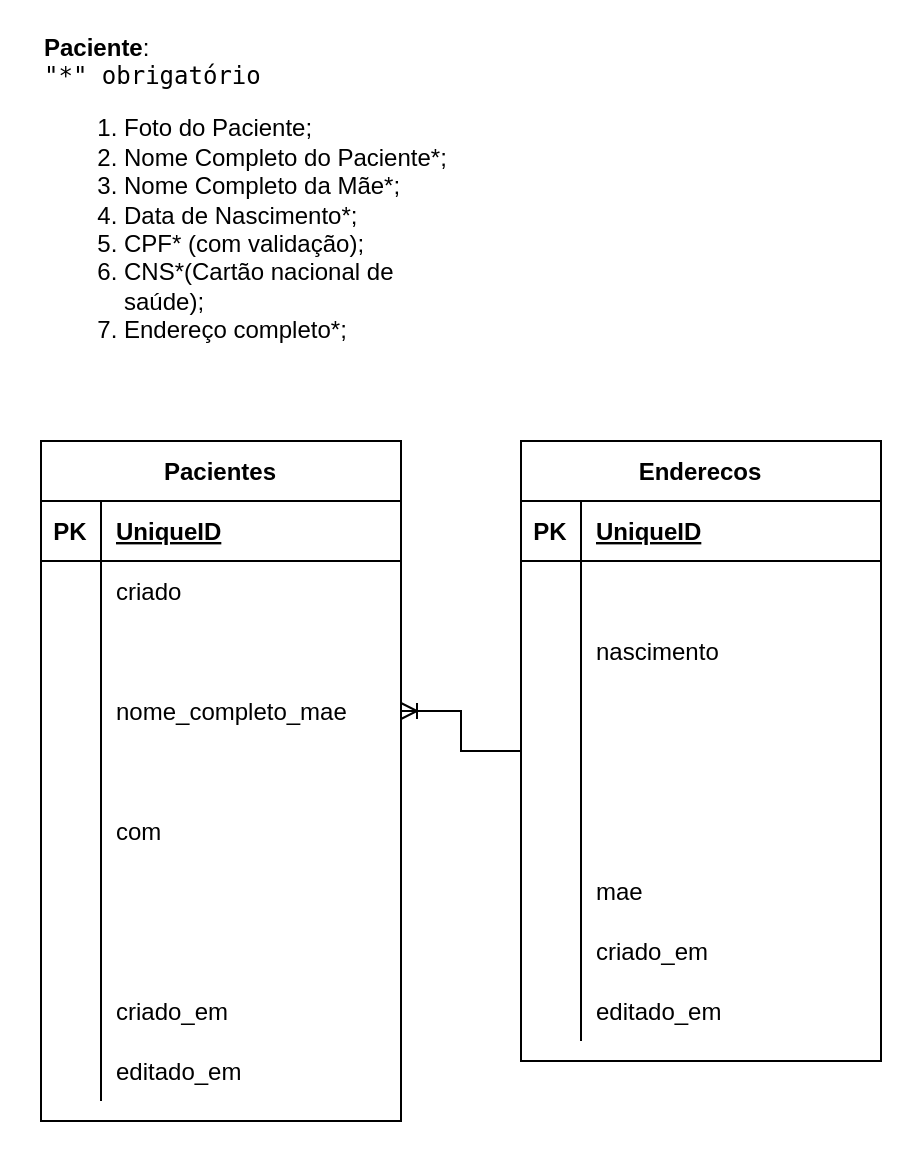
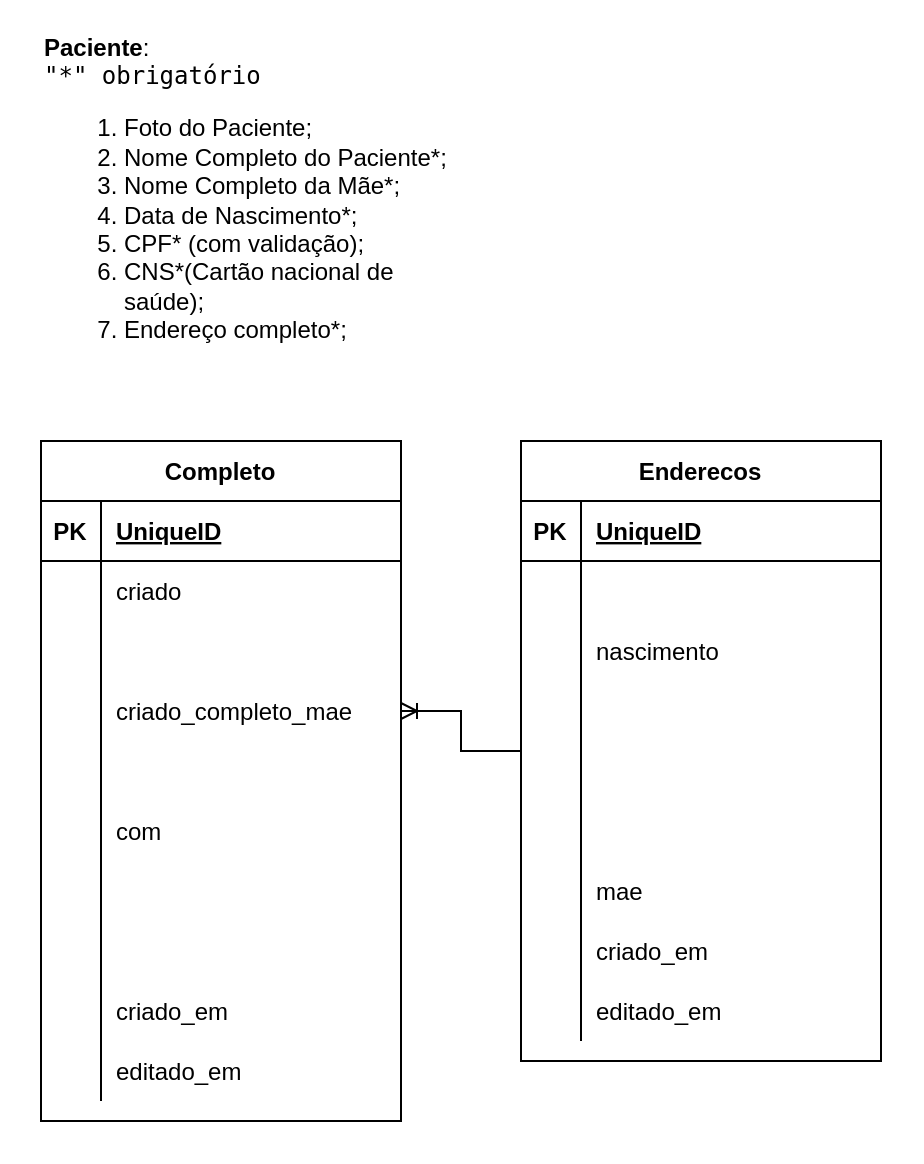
node "Pacientes": label "Pacientes" -> "Completo"
node "nome_completo_mae": label "nome_completo_mae" -> "criado_completo_mae"
